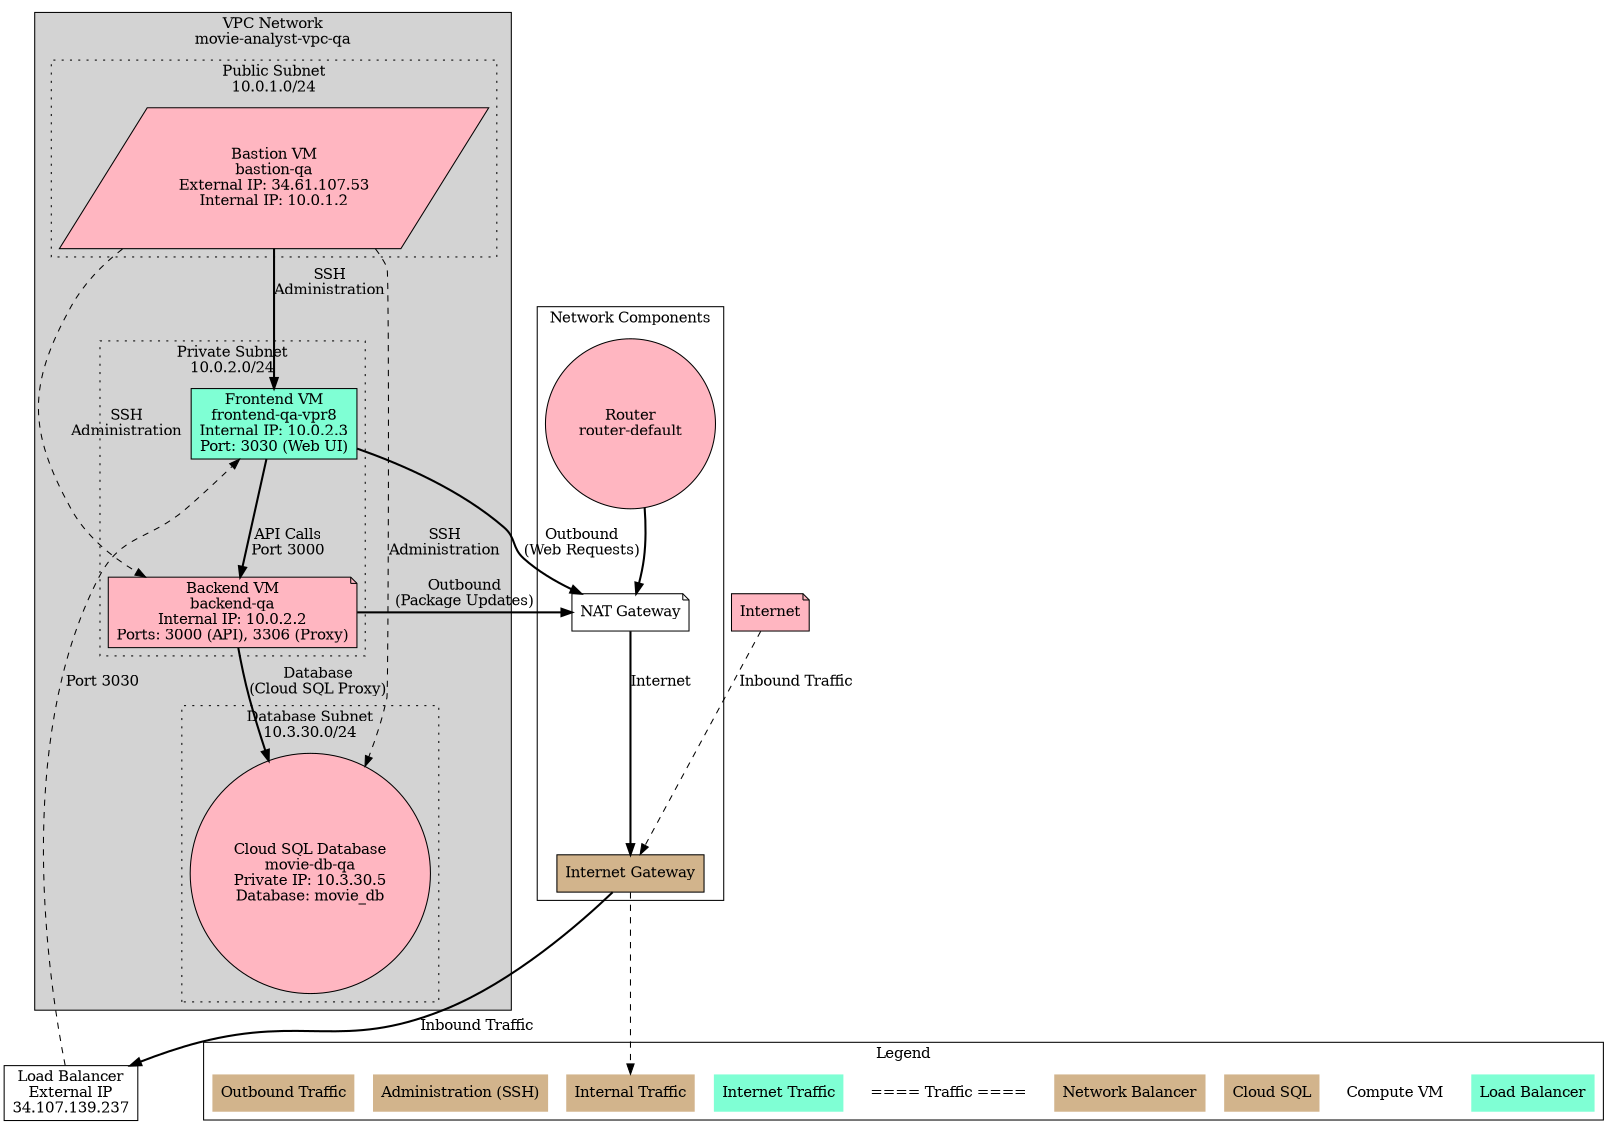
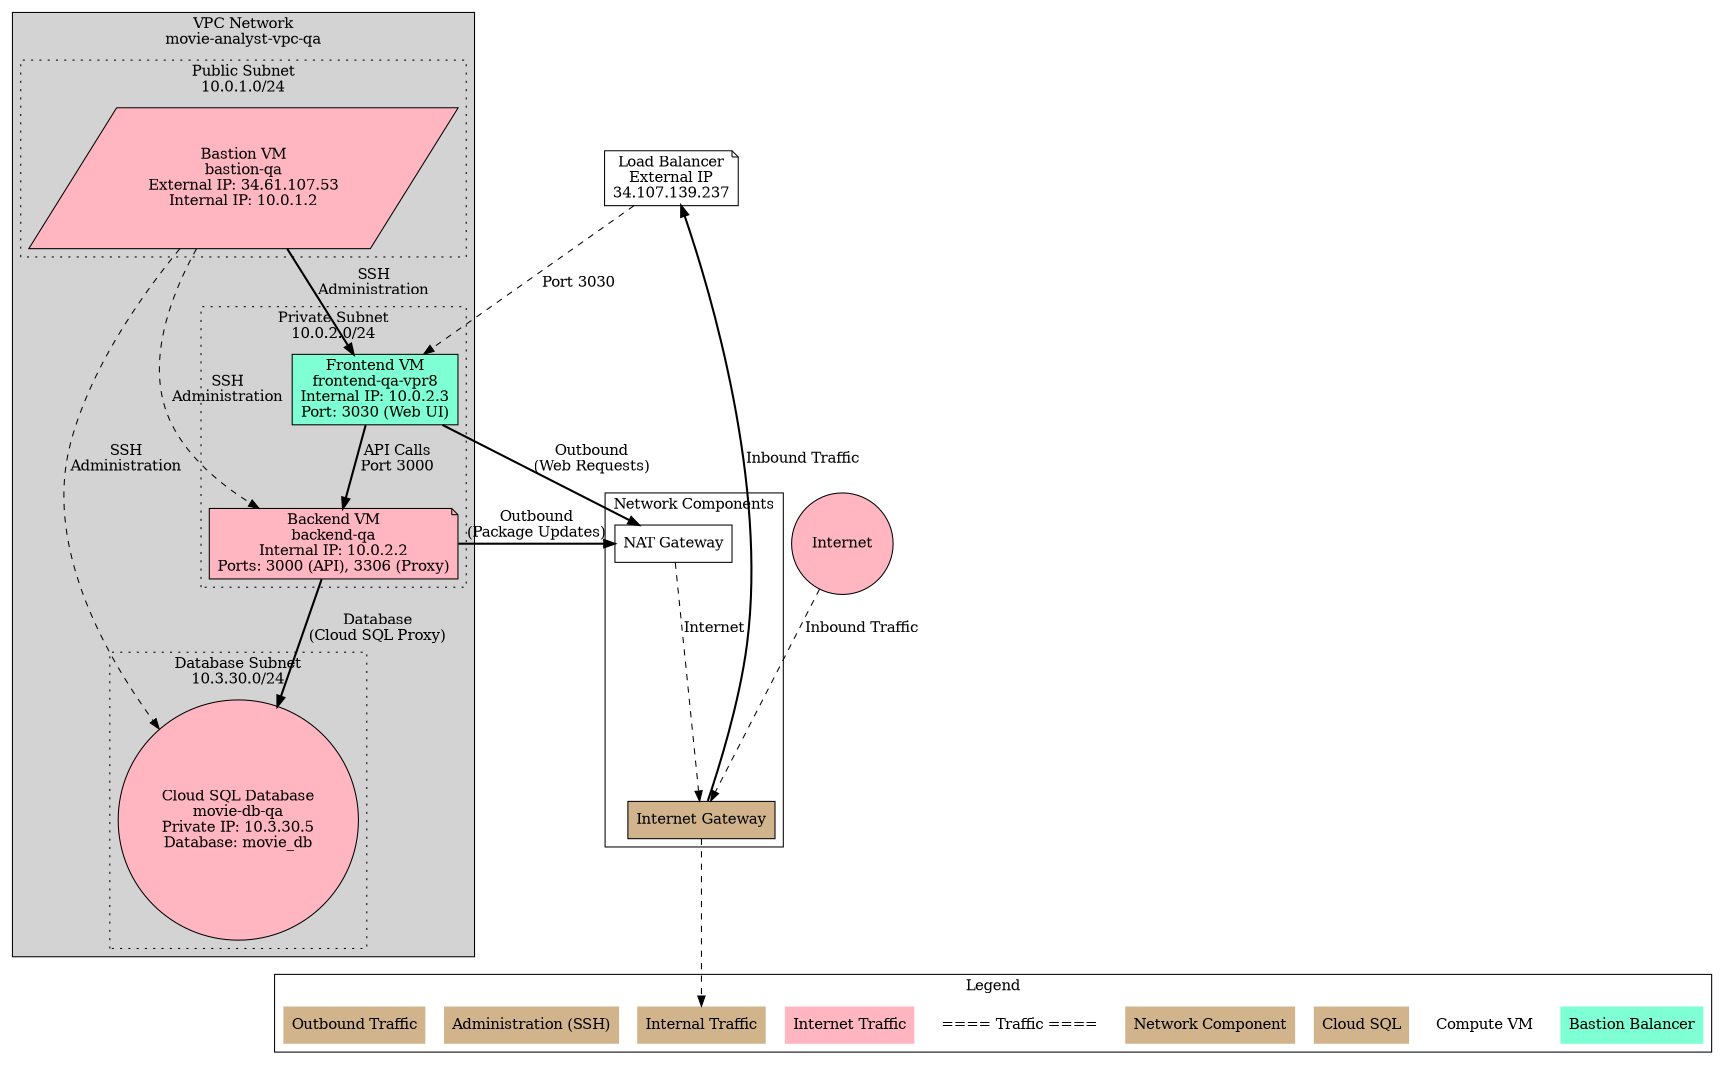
node "Router router-default": removed
node "NAT Gateway": shape note -> box
node "Internet": shape note -> circle
edge "NAT Gateway" -> "Internet Gateway": style bold -> dashed
node "Load Balancer External IP 34.107.139.237": shape box -> note
node "Internet Traffic": fillcolor aquamarine -> lightpink
node "Network Balancer": label "Network Balancer" -> "Network Component"
node "Load Balancer": label "Load Balancer" -> "Bastion Balancer"
